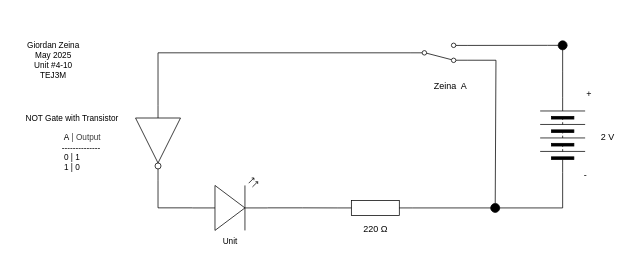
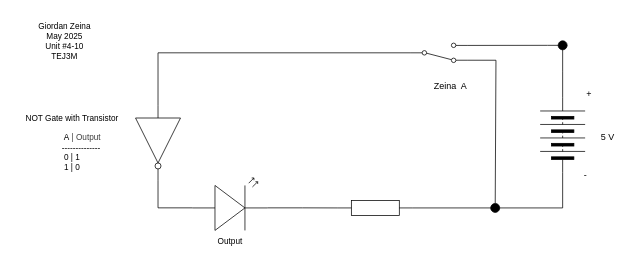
node "Giordan Zeina May 2025 Unit #4-10 TEJ3M": moved (53, 60) -> (64, 42)
node "2 V": label "2 V" -> "5 V"
node "220 Ω": removed
node "Unit": label "Unit" -> "Output"
